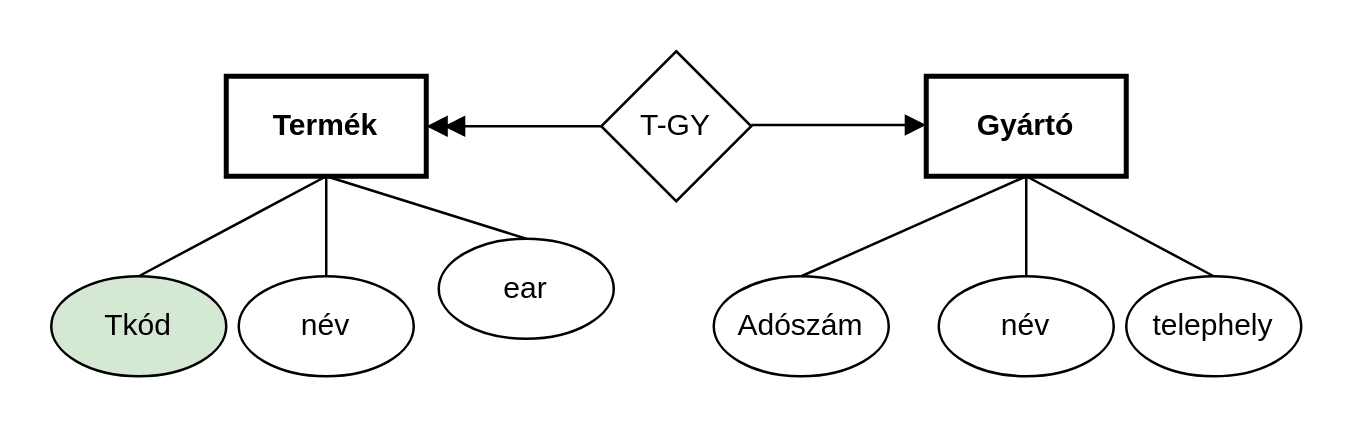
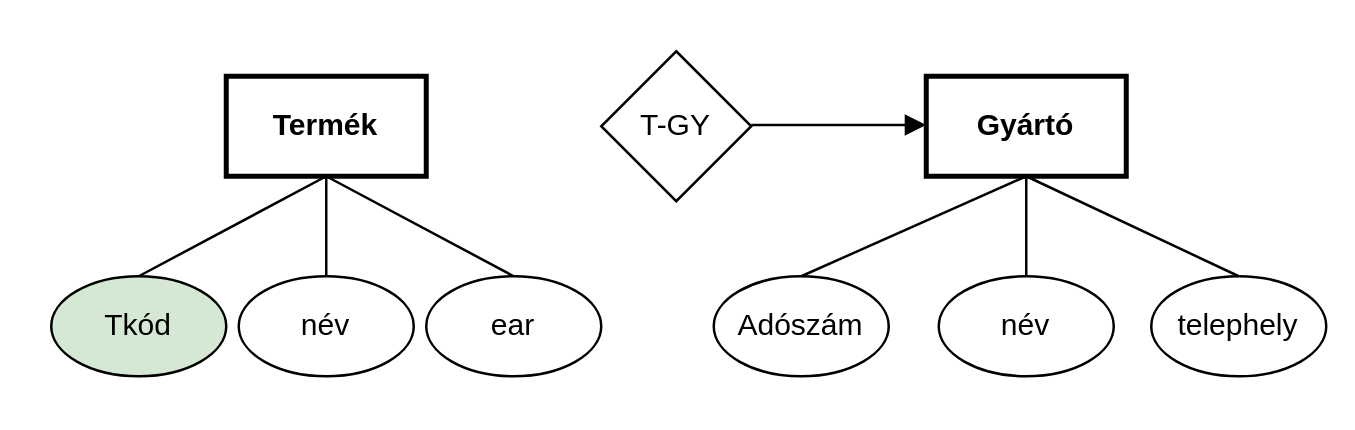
edge "T-GY" -> "Termék": removed
node "ear": moved (526, 289) -> (514, 326)
node "telephely": moved (1214, 326) -> (1239, 326)
